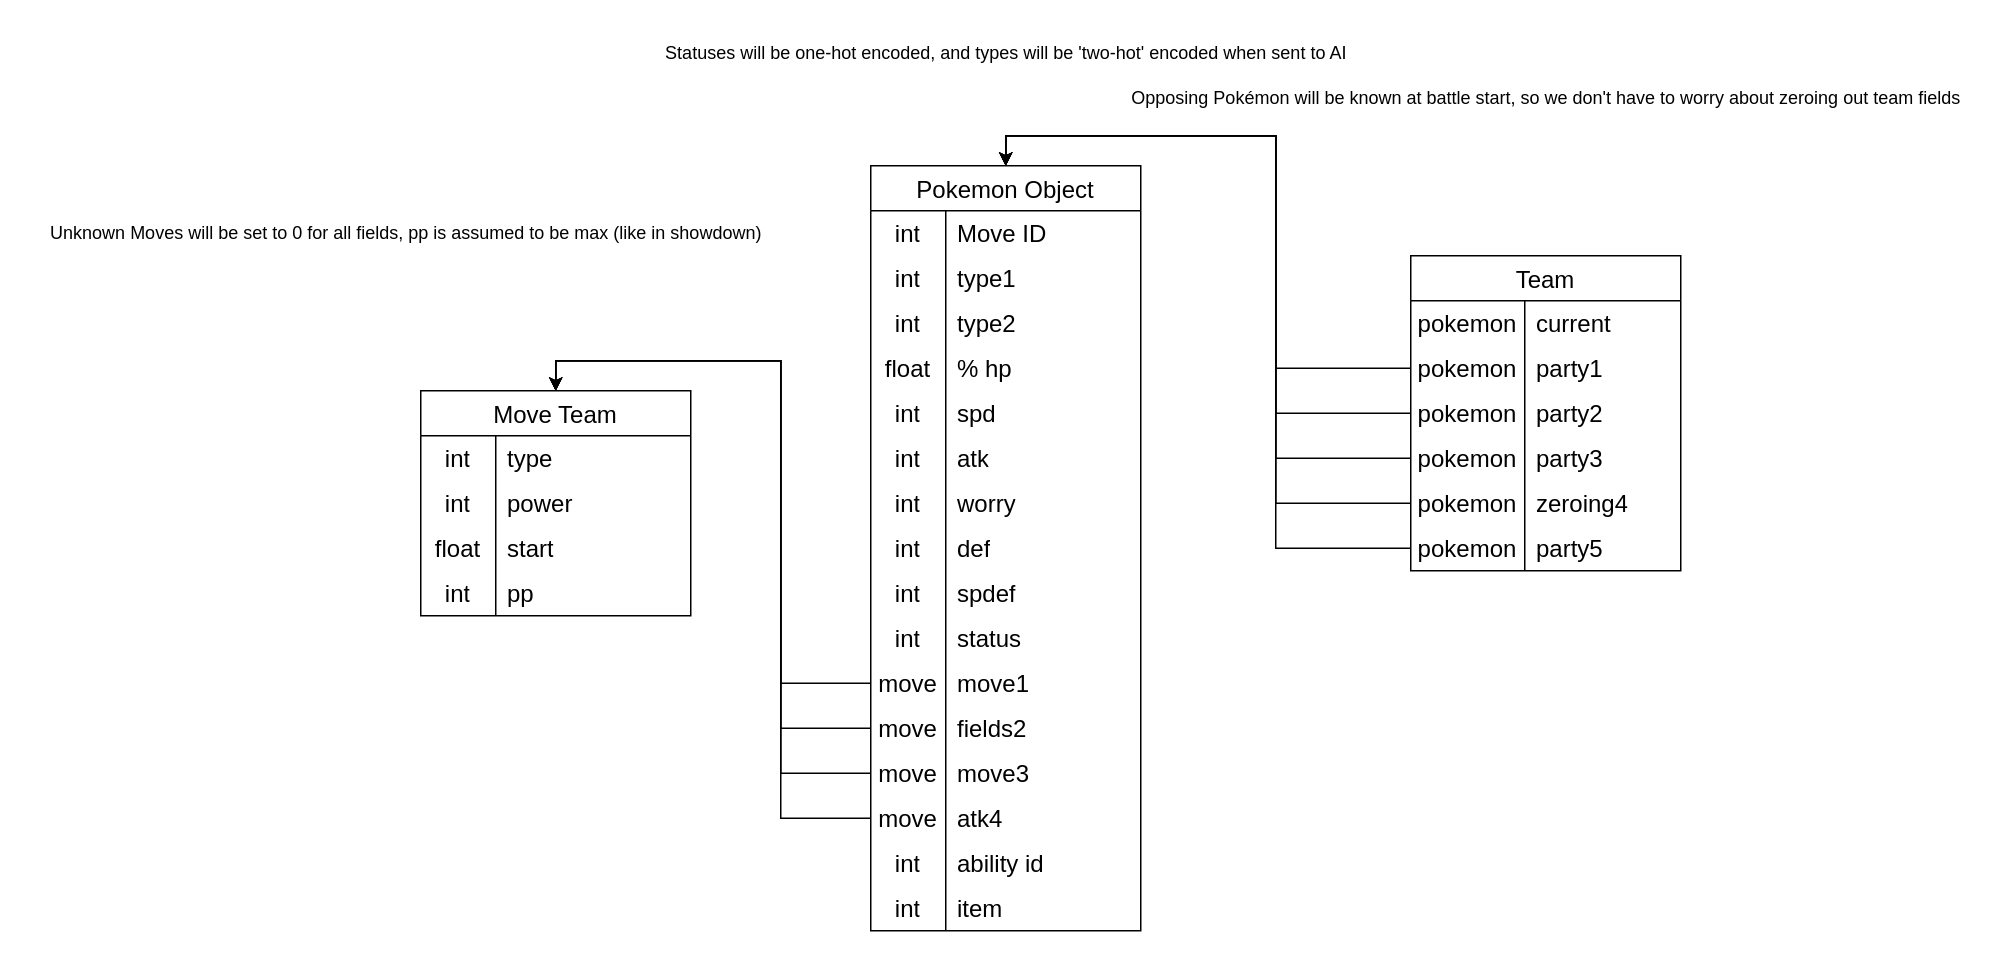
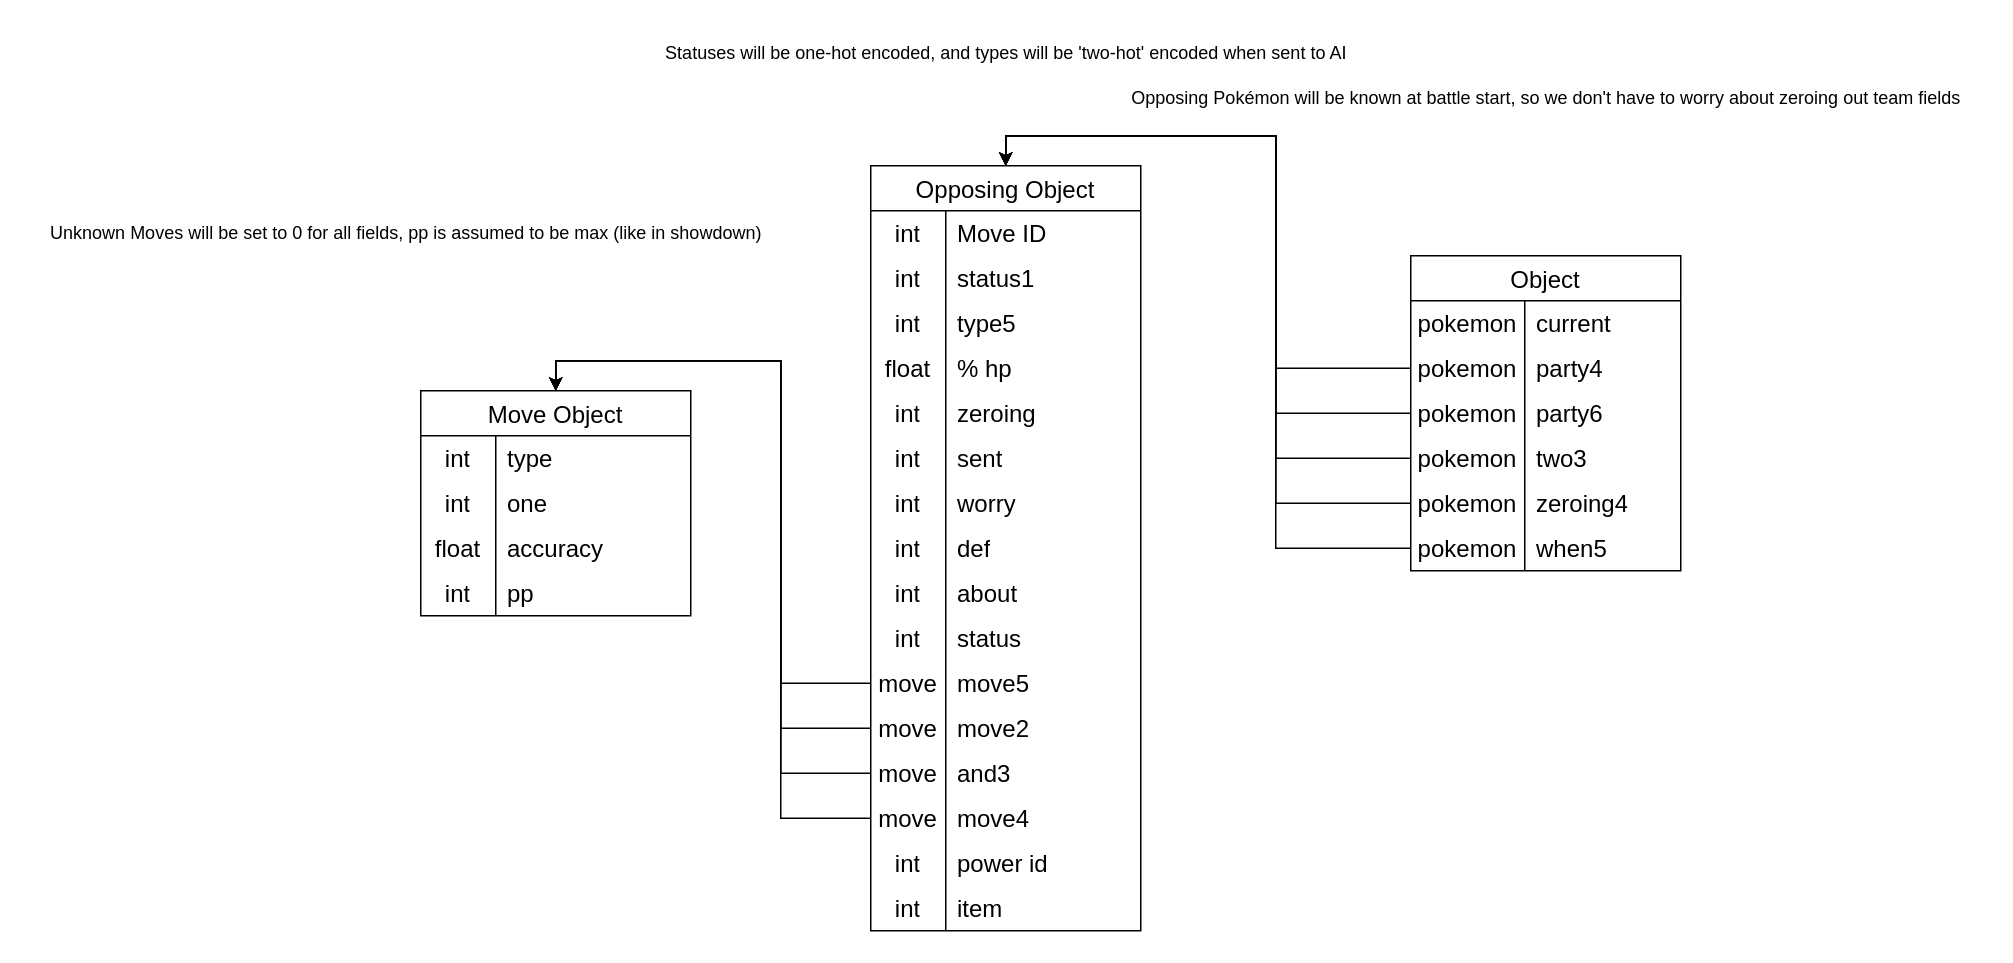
node "Pokemon Object": label "Pokemon Object" -> "Opposing Object"
node "type1": label "type1" -> "status1"
node "Team": label "Team" -> "Object"
node "type2": label "type2" -> "type5"
node "party1": label "party1" -> "party4"
node "spd": label "spd" -> "zeroing"
node "party2": label "party2" -> "party6"
node "Move Team": label "Move Team" -> "Move Object"
node "atk": label "atk" -> "sent"
node "party3": label "party3" -> "two3"
node "power": label "power" -> "one"
node "start": label "start" -> "accuracy"
node "party5": label "party5" -> "when5"
node "spdef": label "spdef" -> "about"
node "move1": label "move1" -> "move5"
node "fields2": label "fields2" -> "move2"
node "move3": label "move3" -> "and3"
node "atk4": label "atk4" -> "move4"
node "ability id": label "ability id" -> "power id"
